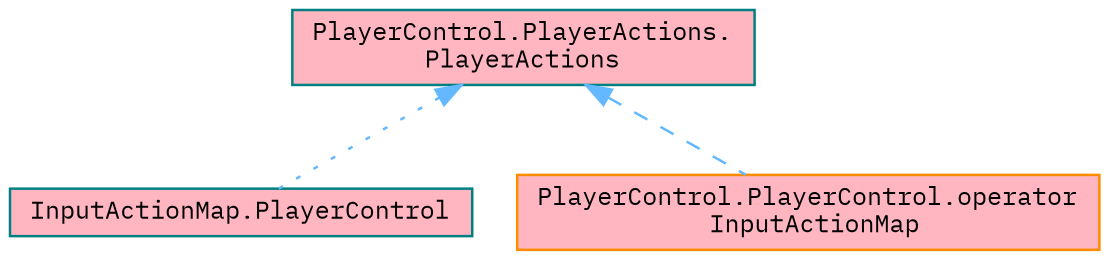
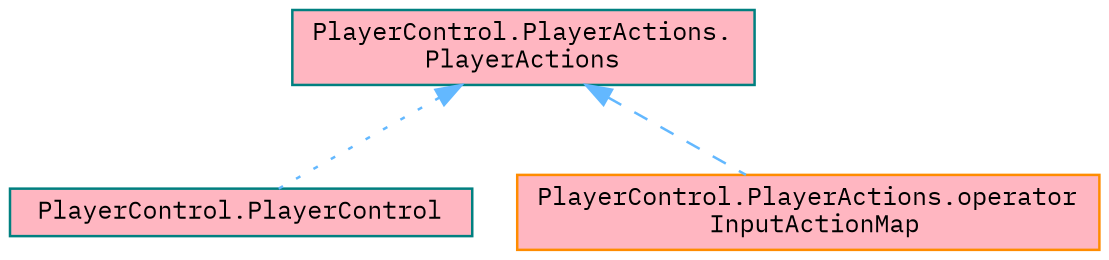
node "InputActionMap.PlayerControl": label "InputActionMap.PlayerControl" -> "PlayerControl.PlayerControl"
node "PlayerControl.PlayerControl.operator InputActionMap": label "PlayerControl.PlayerControl.operator InputActionMap" -> "PlayerControl.PlayerActions.operator InputActionMap"
